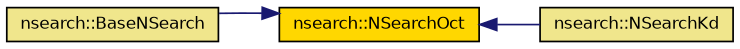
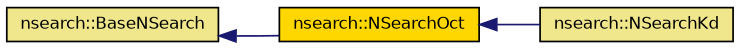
edge "nsearch::BaseNSearch" -> "nsearch::NSearchOct": reversed
